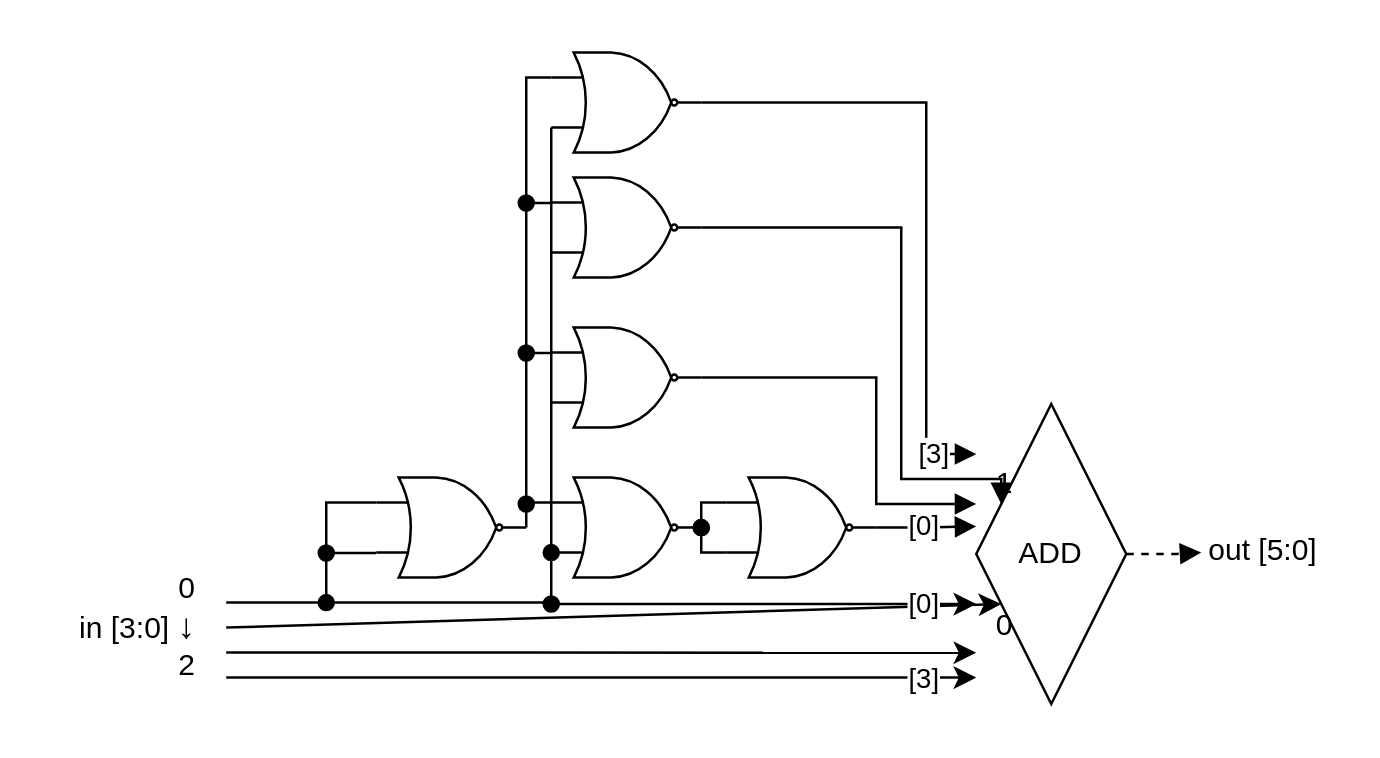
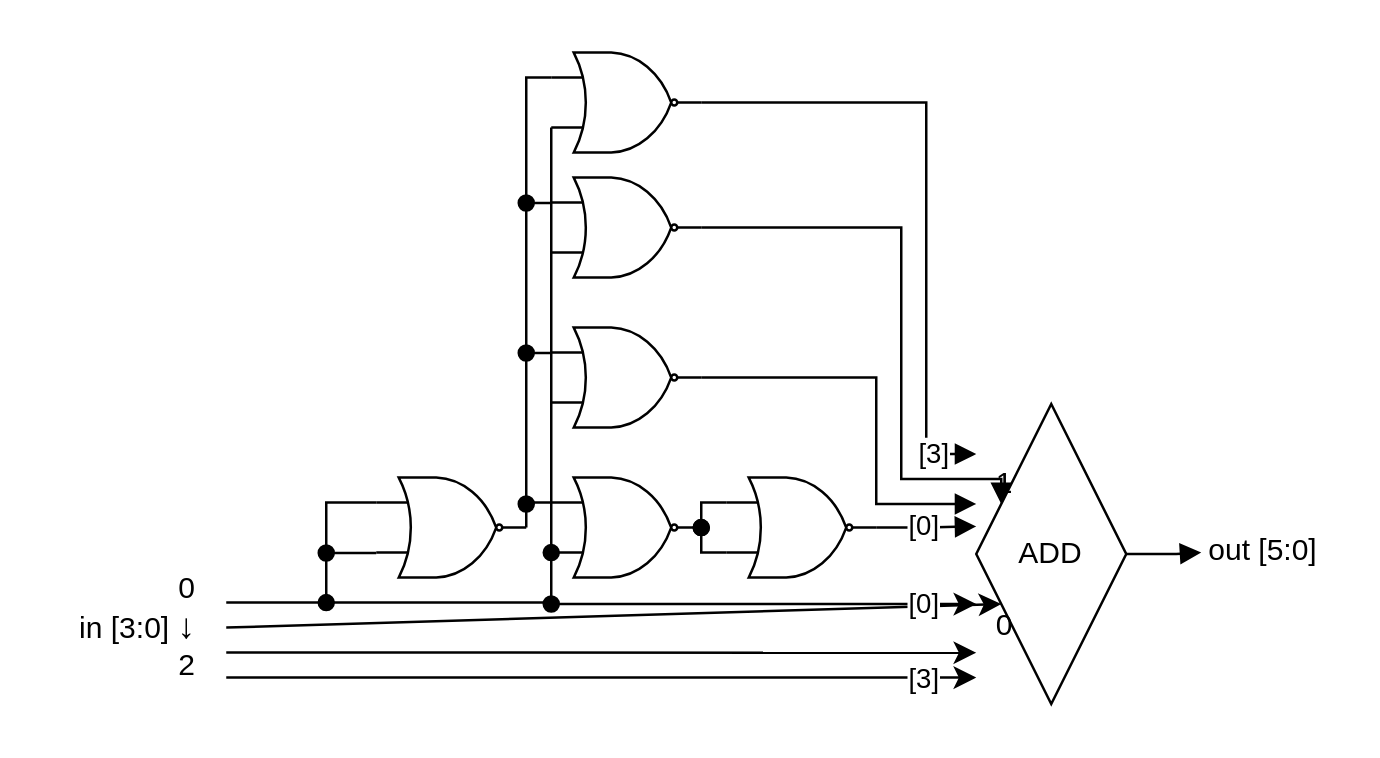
edge "1 ADD 0" -> "out [5:0]": style dashed -> solid
